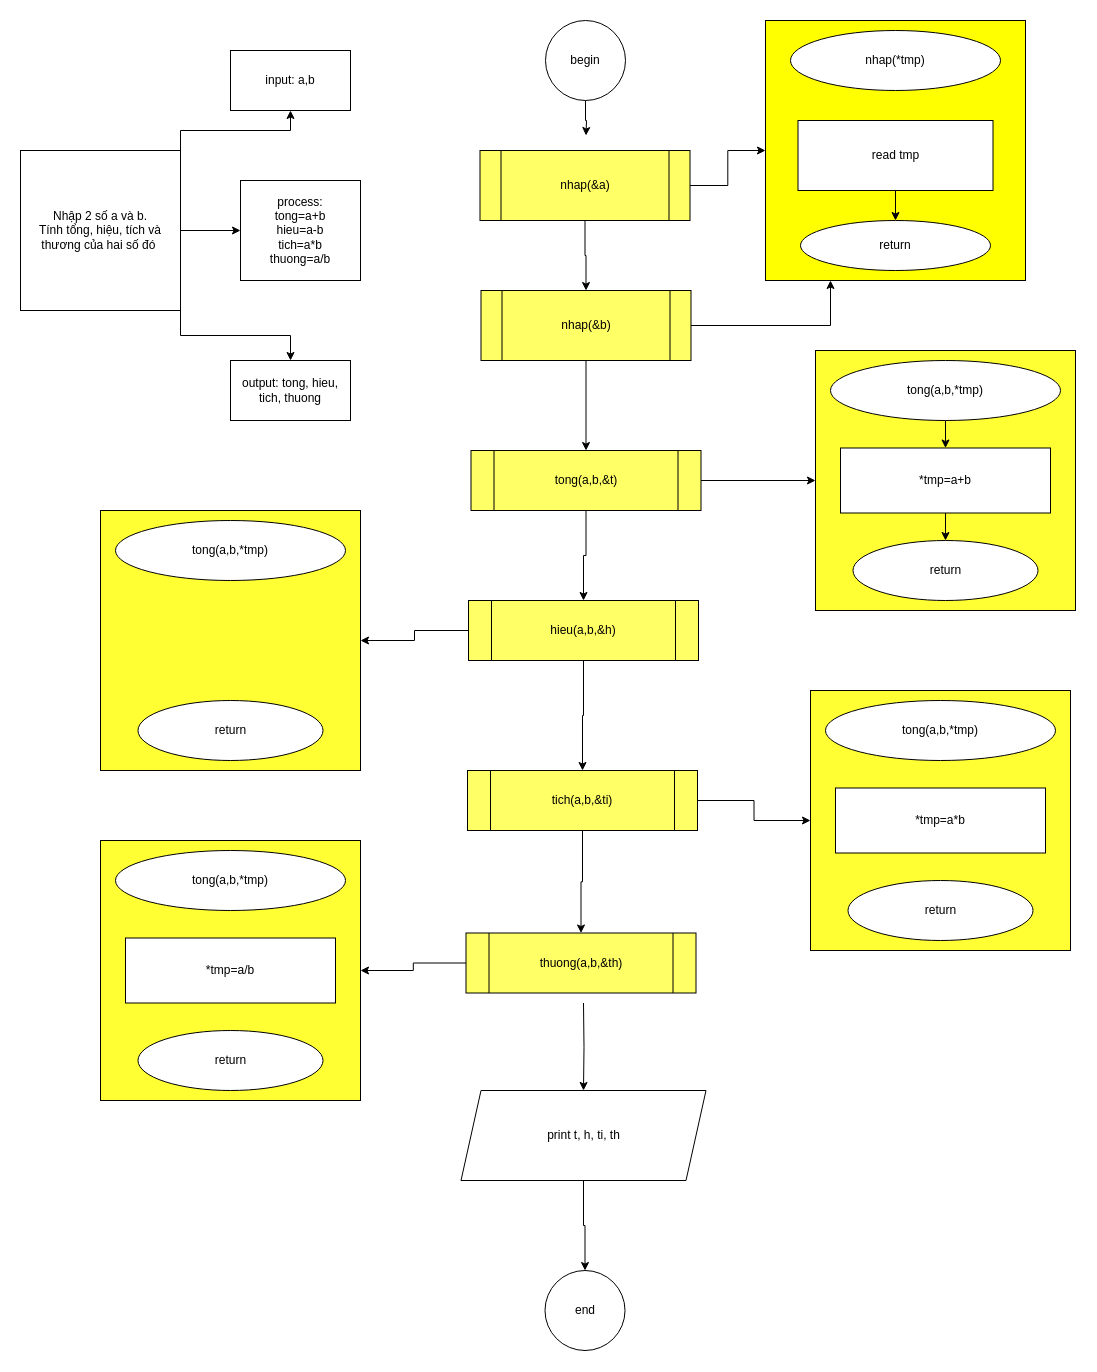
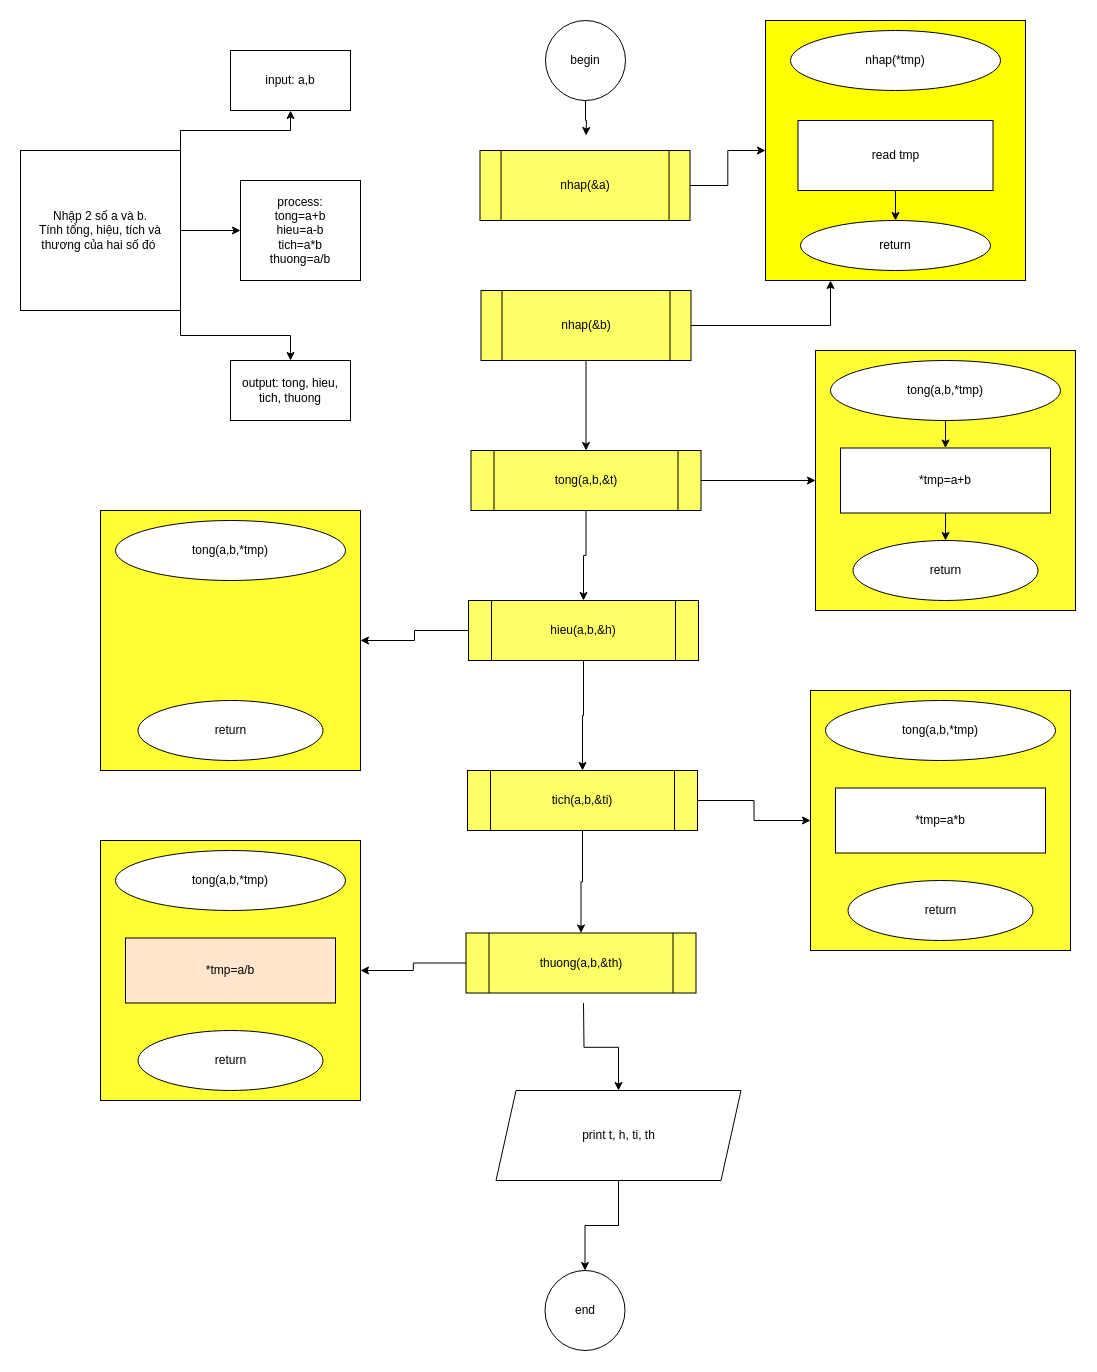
edge "nhap(&a)" -> "nhap(&b)": removed
node "*tmp=a/b": fillcolor #ffffff -> #ffe6cc
node "print t, h, ti, th": moved (584, 1136) -> (619, 1136)
